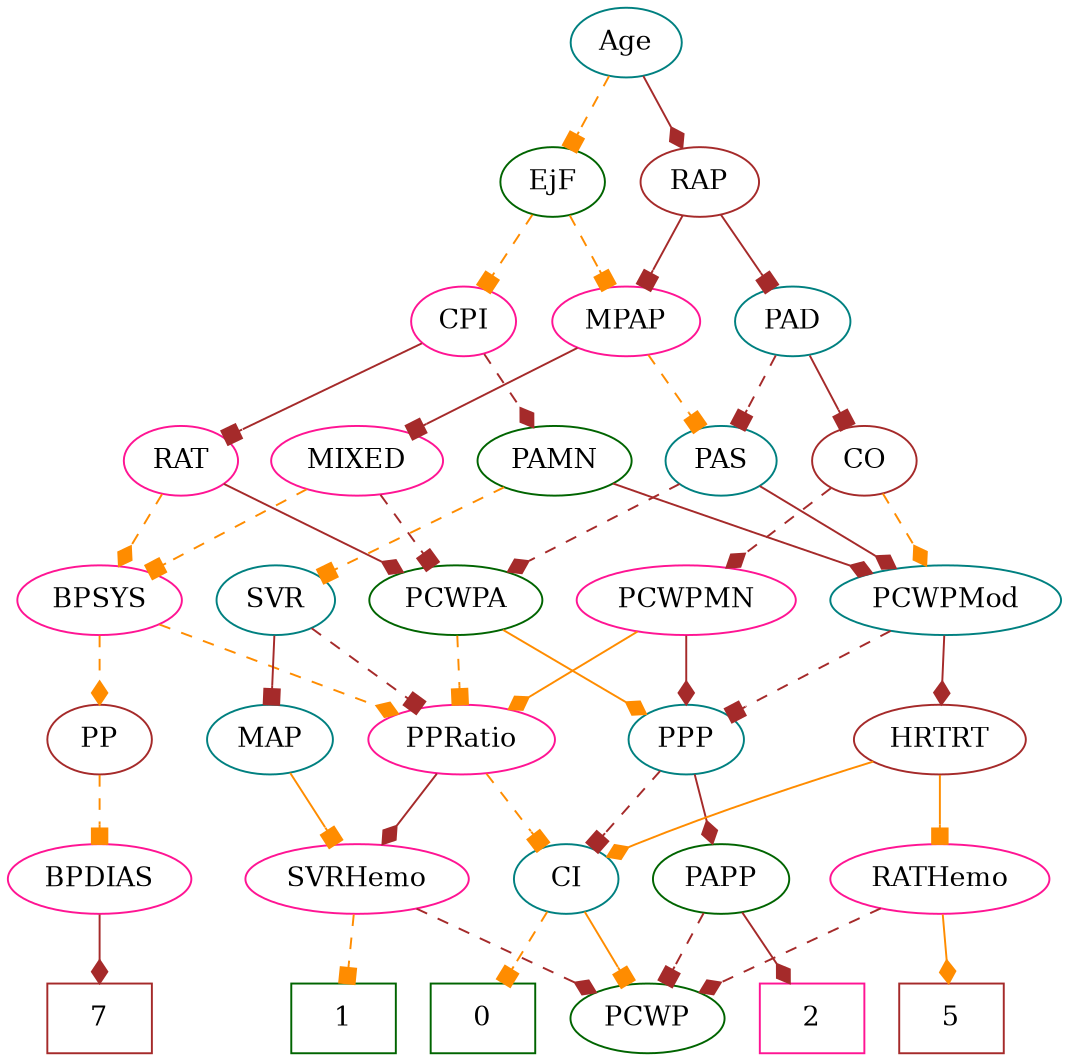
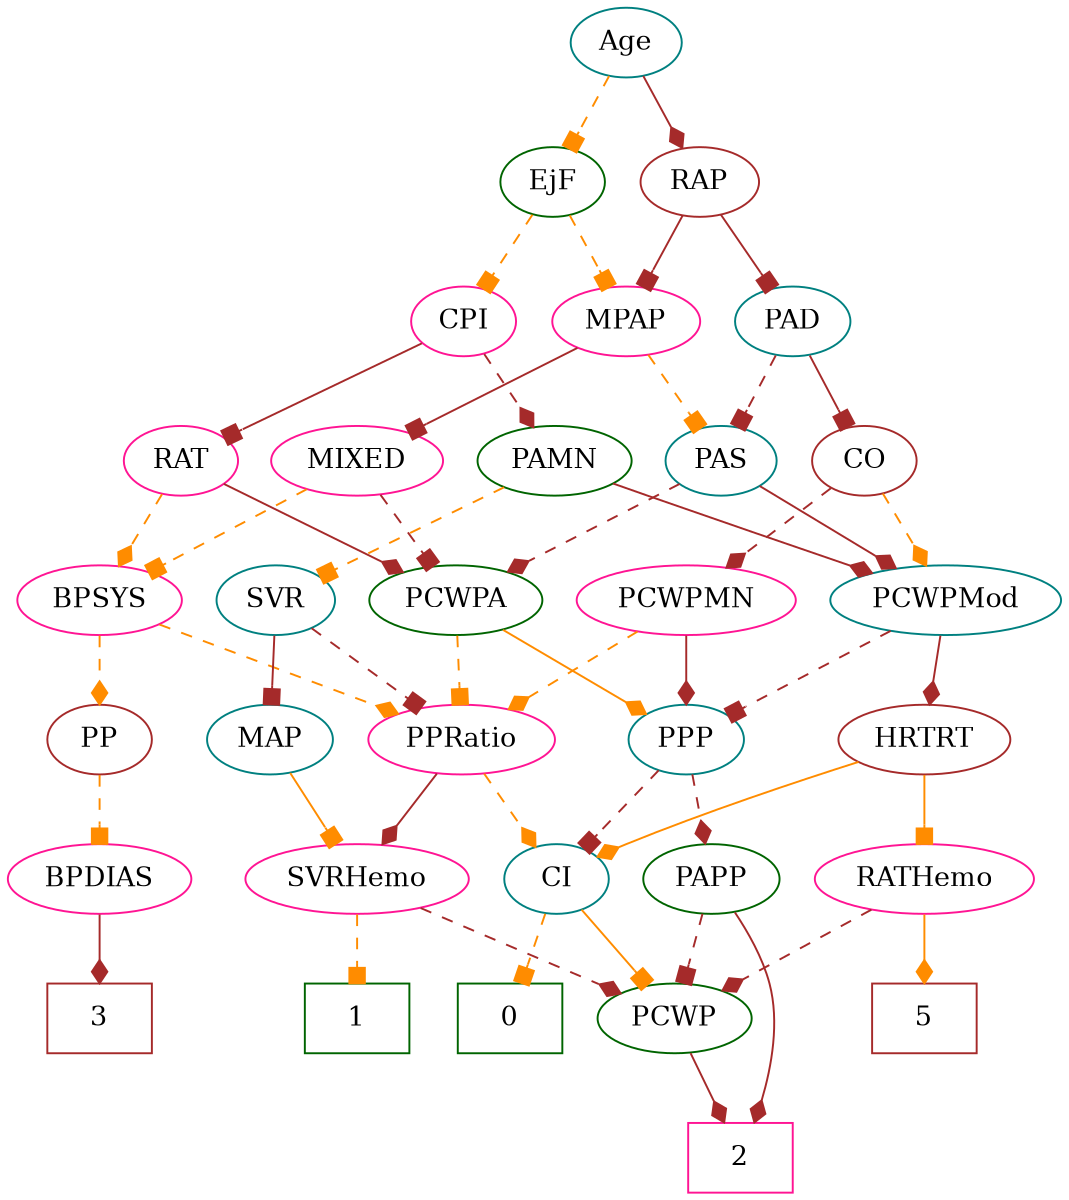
edge "PCWPMN" -> "PPRatio": style solid -> dashed
edge "PPP" -> "PAPP": style solid -> dashed
edge "PPRatio" -> "CI": arrowhead box -> diamond
node "7": label "7" -> "3"
edge "PCWP" -> "2": added
